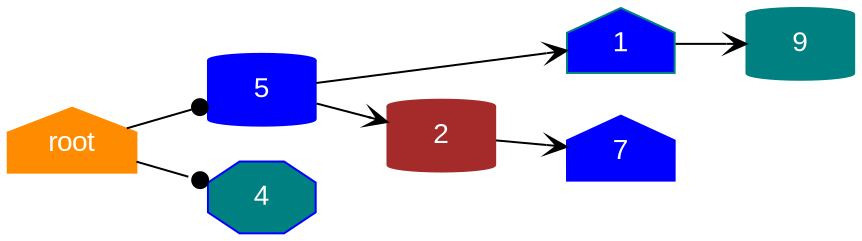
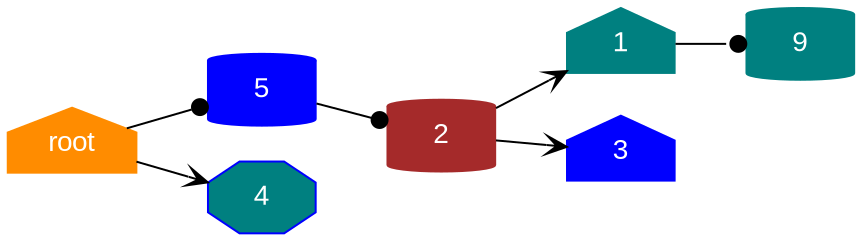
node "1": fillcolor blue -> teal
edge "1" -> "9": arrowhead vee -> dot
edge "5" -> "1": now "2" -> "1"
edge "5" -> "2": arrowhead vee -> dot
node "7": label "7" -> "3"
edge "root" -> "4": arrowhead dot -> vee
